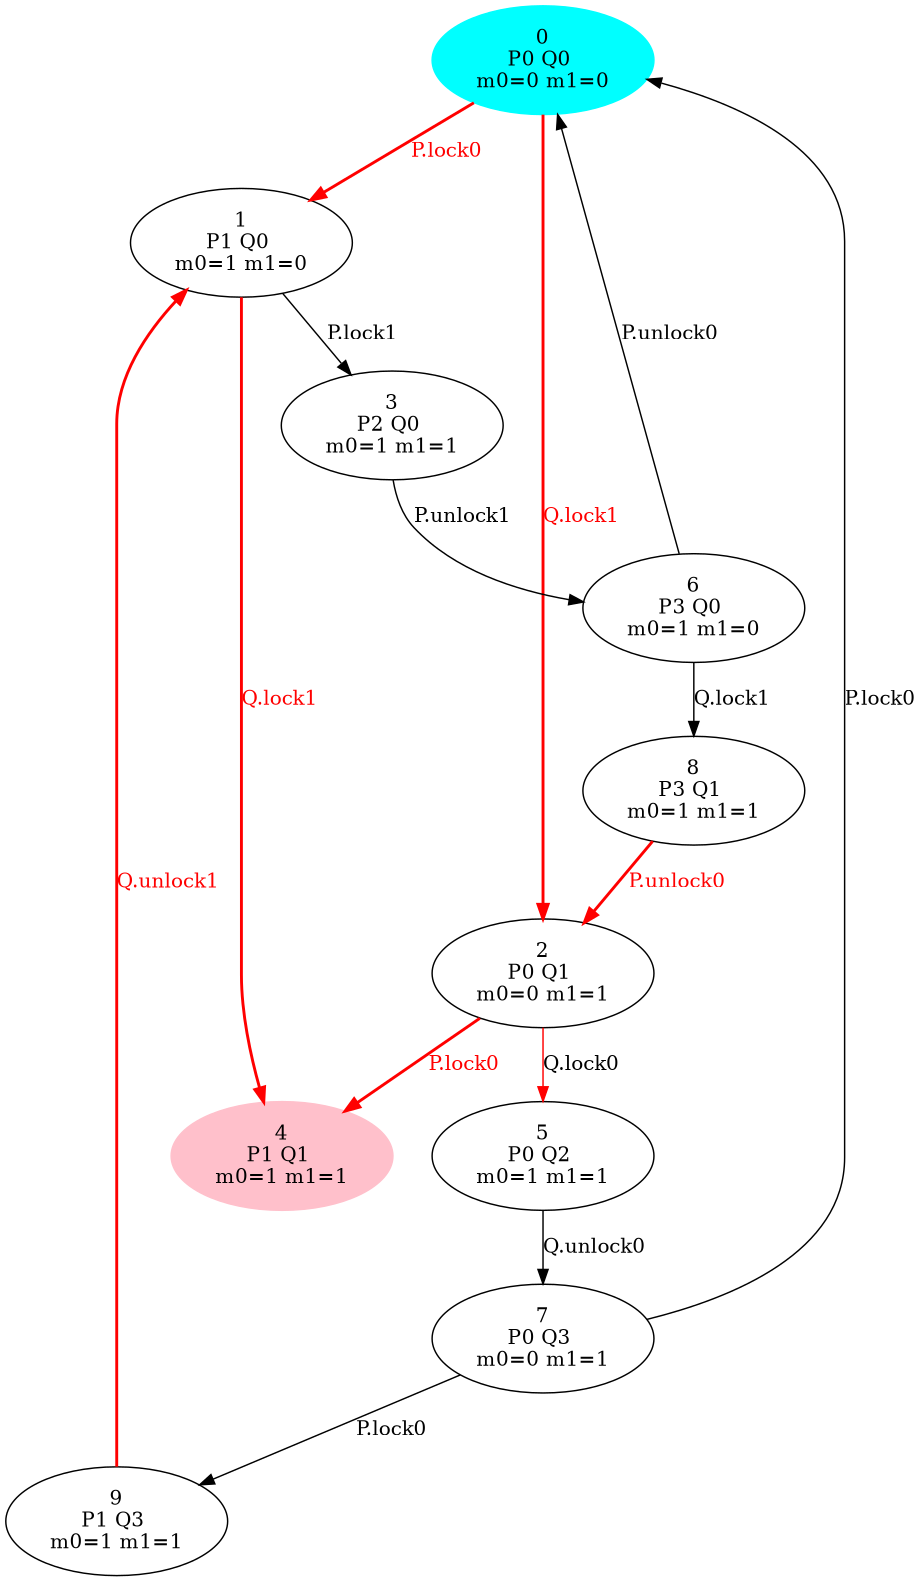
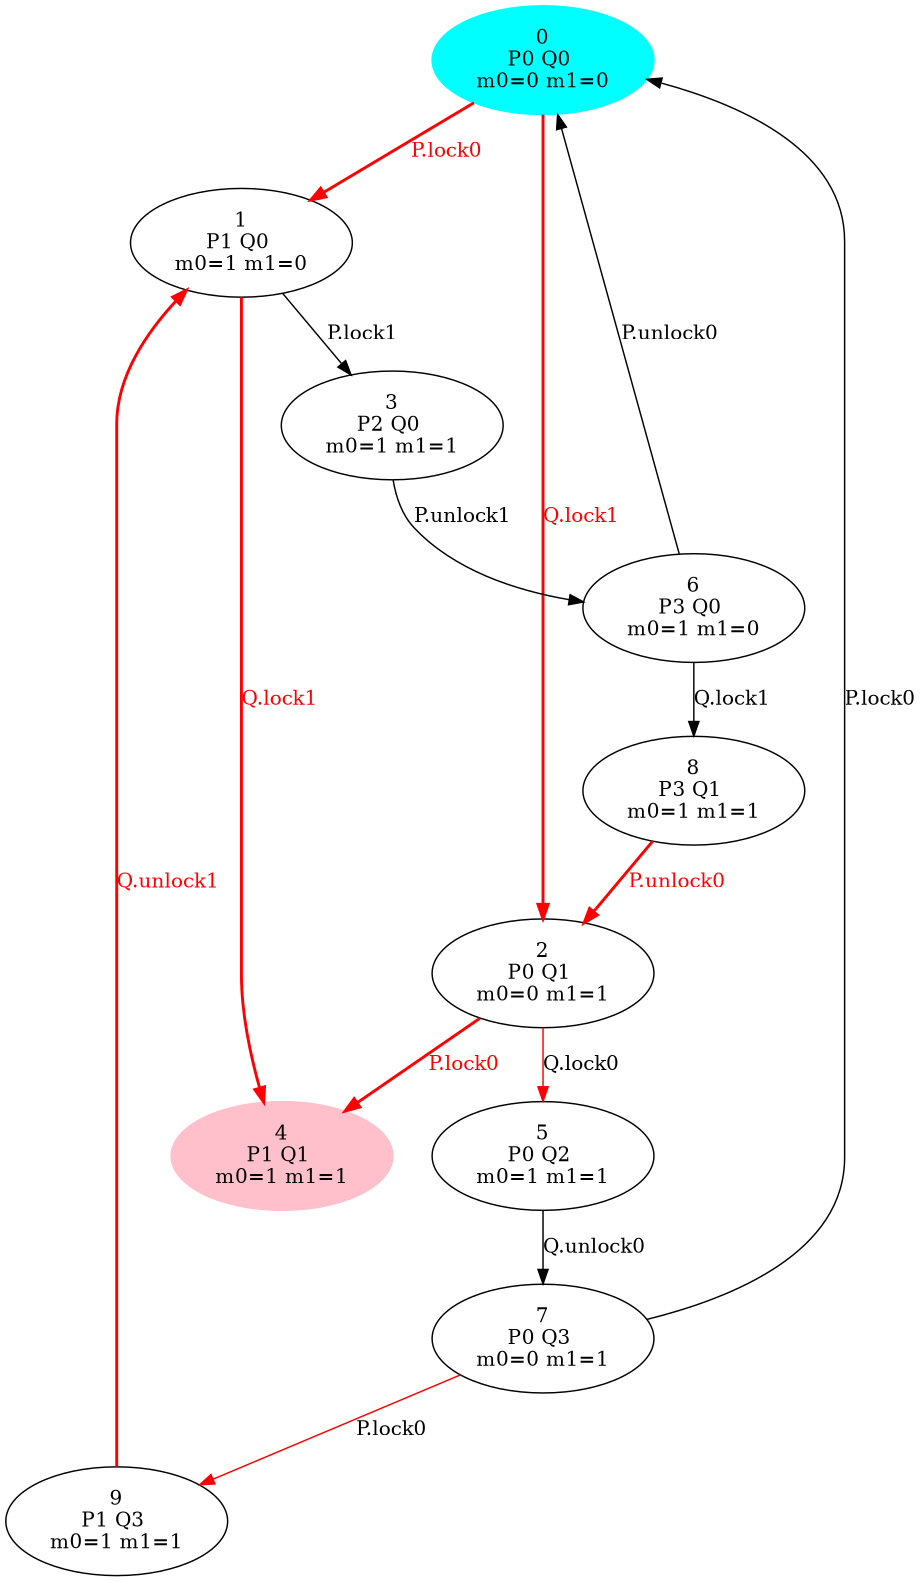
edge "7 P0 Q3 m0=0 m1=1" -> "9 P1 Q3 m0=1 m1=1": color black -> red
